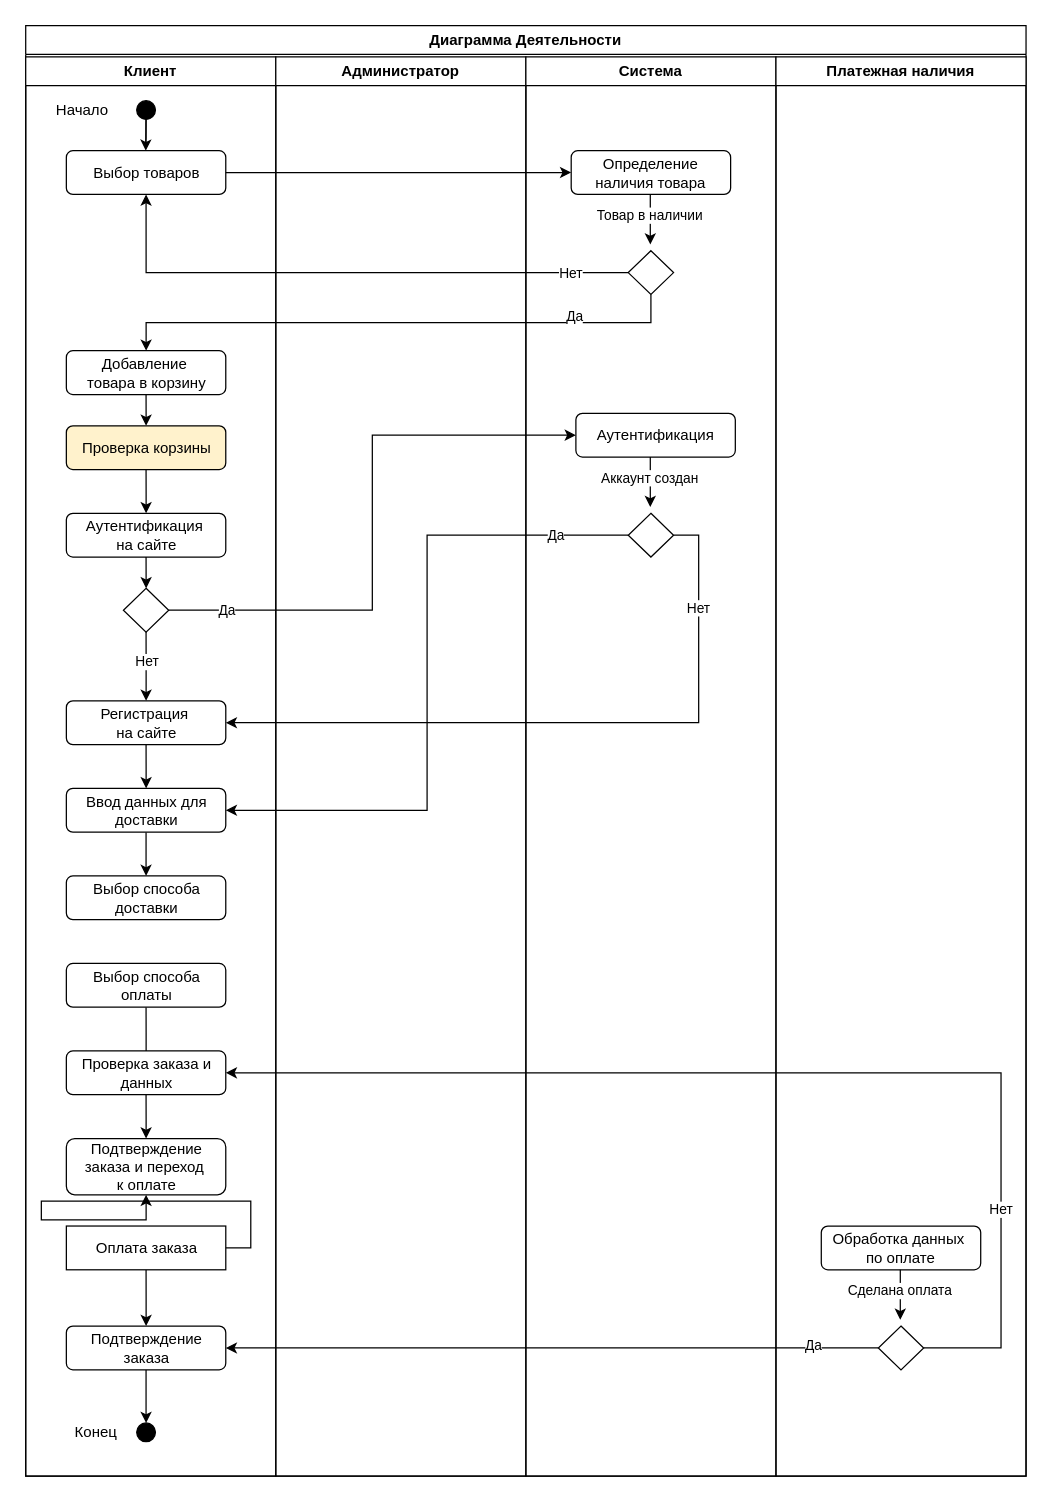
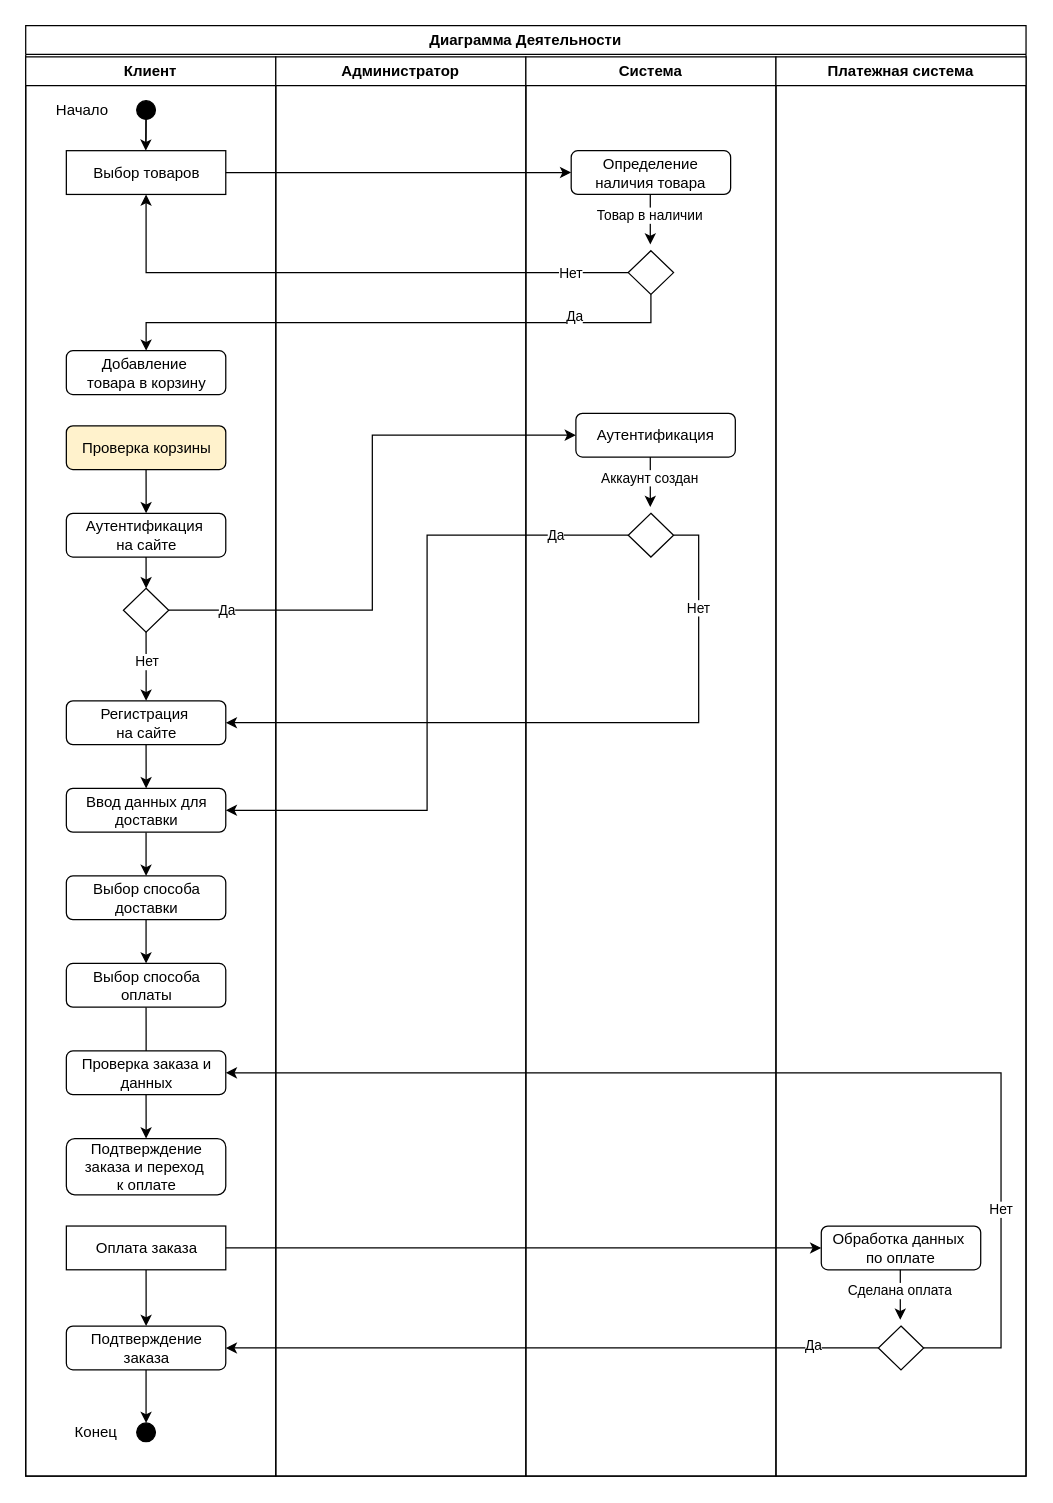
node "Платежная наличия": label "Платежная наличия" -> "Платежная система"
node "Выбор товаров": shape rounded rectangle -> rectangle
edge "Добавление товара в корзину" -> "Проверка корзины": removed
edge "Выбор способа доставки" -> "Выбор способа оплаты": added
edge "Оплата заказа" -> "Подтверждение заказа и переход к оплате": now "Оплата заказа" -> "Обработка данных по оплате"
